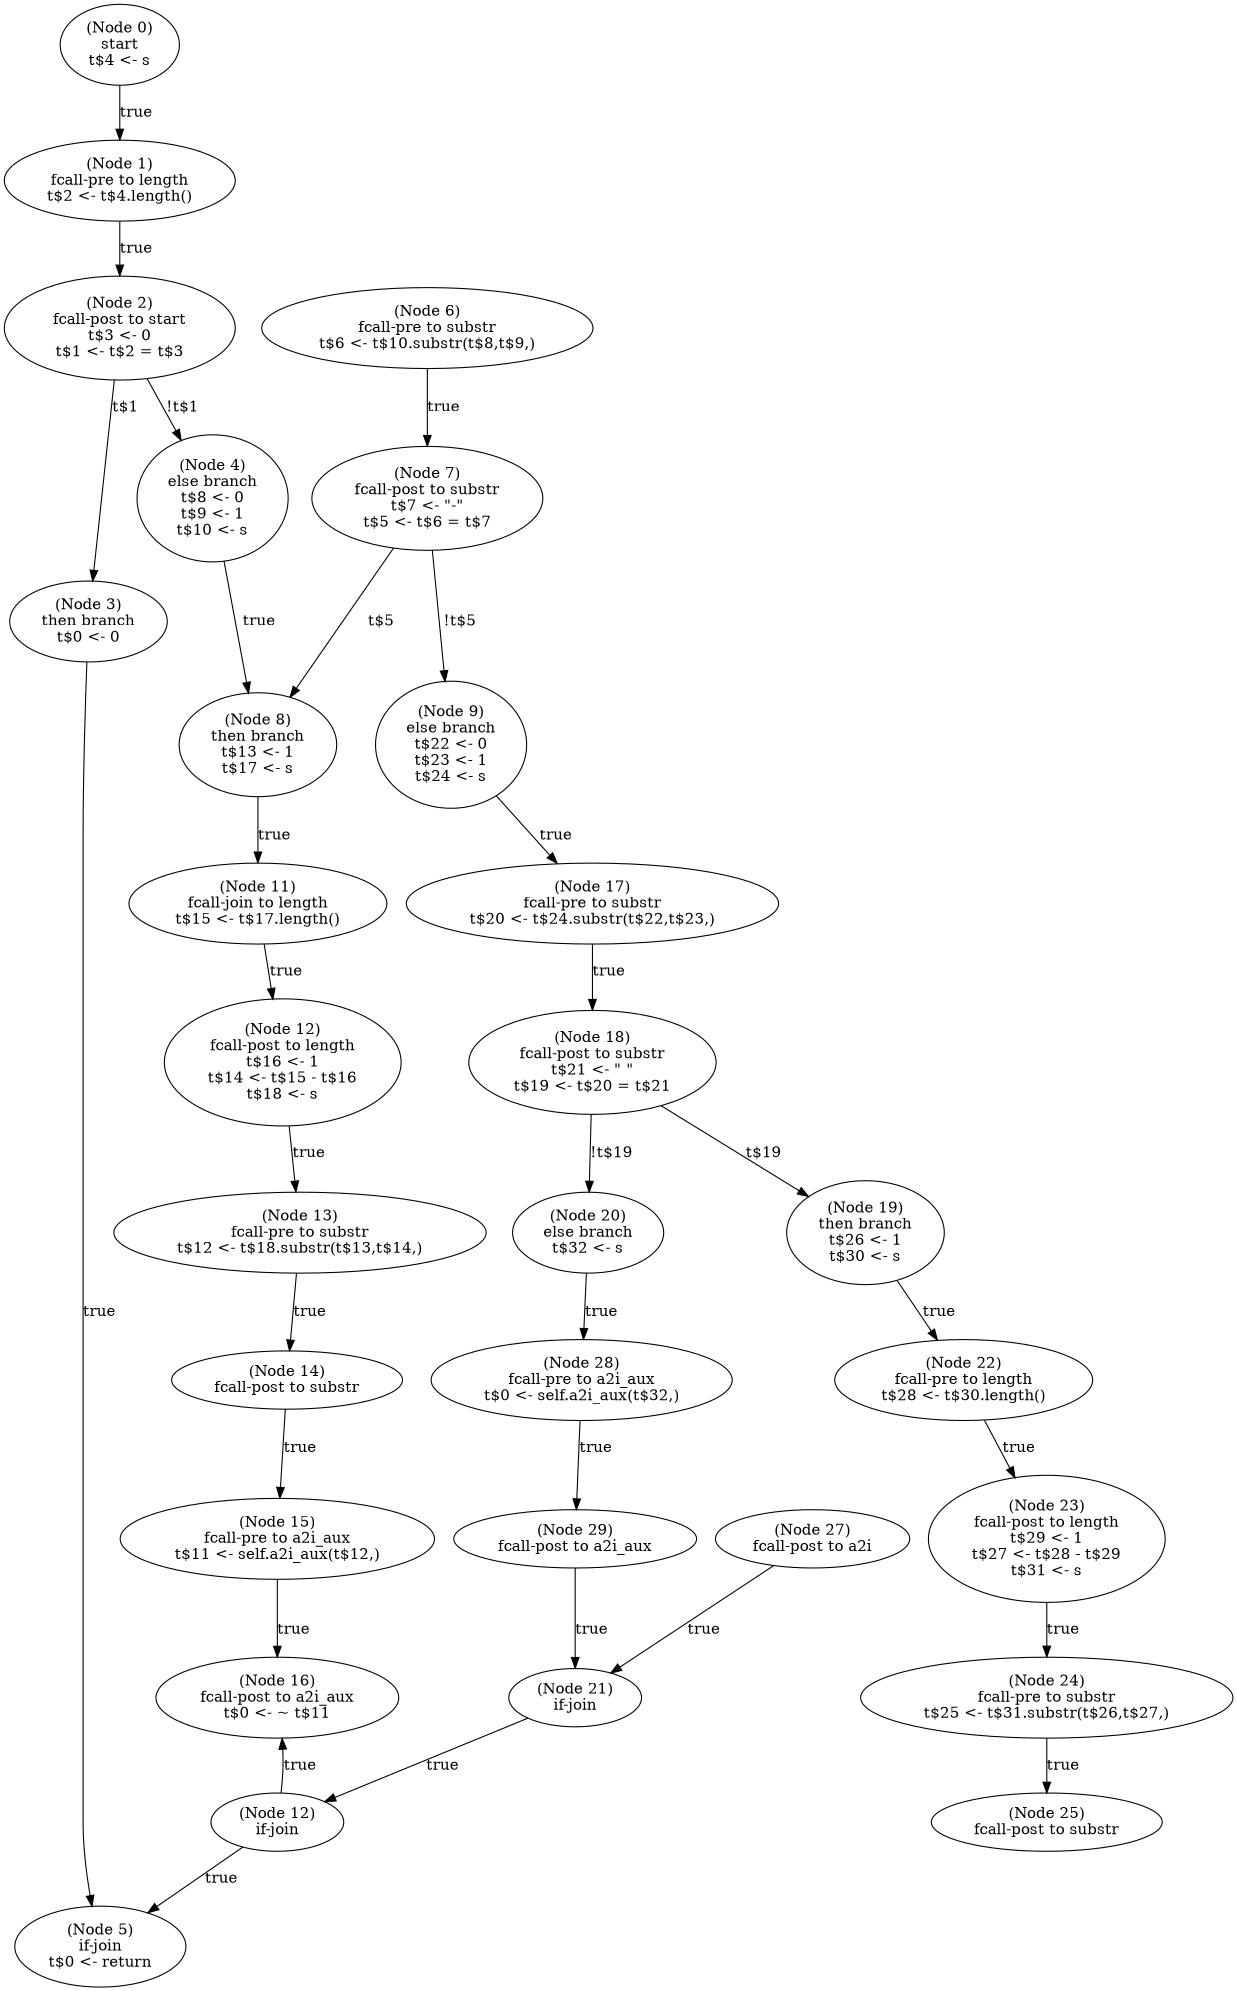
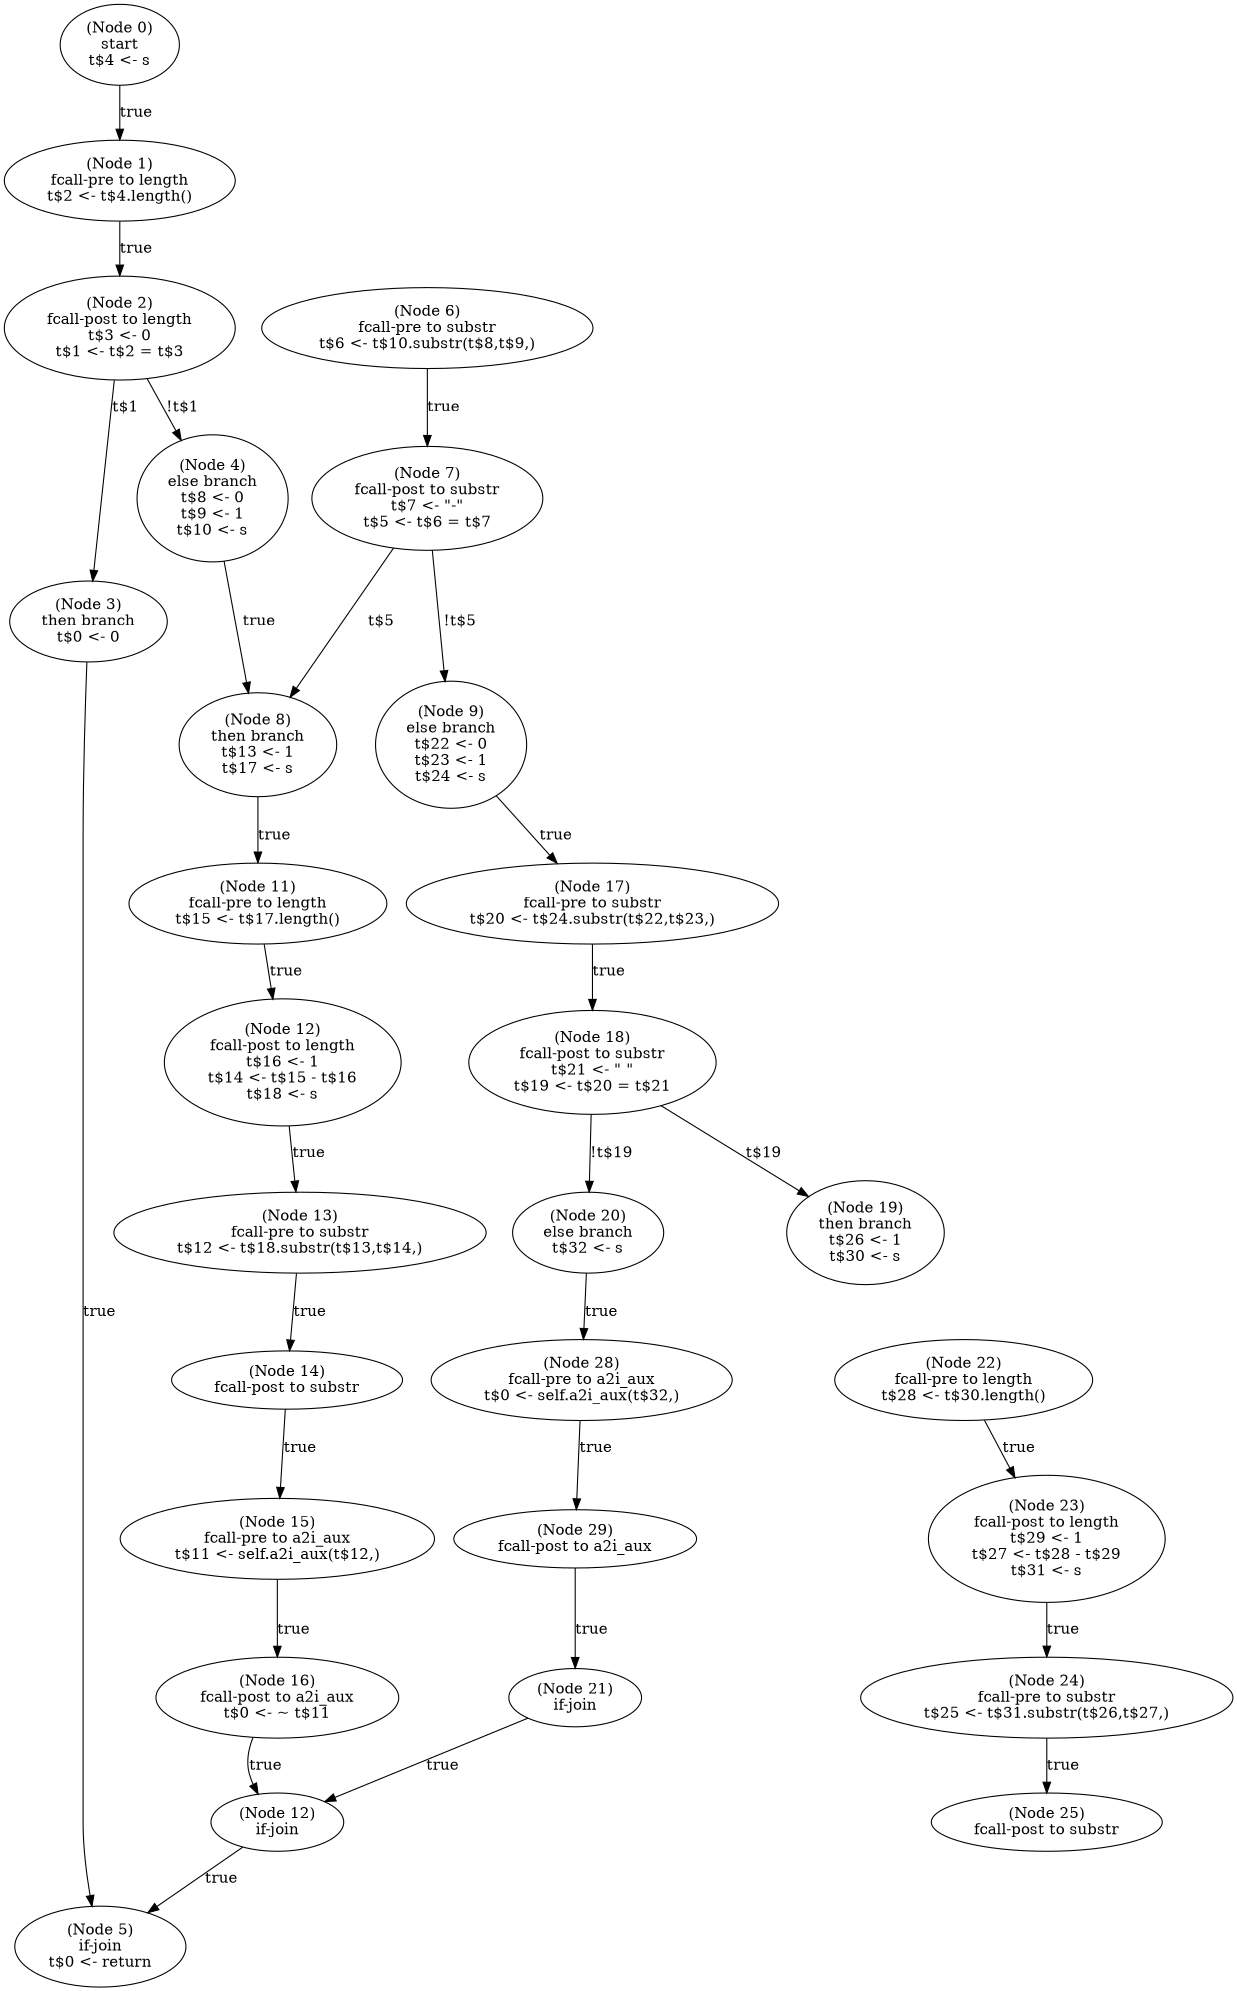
node "(Node 2) fcall-post to start t$3 <- 0 t$1 <- t$2 = t$3": label "(Node 2) fcall-post to start t$3 <- 0 t$1 <- t$2 = t$3" -> "(Node 2) fcall-post to length t$3 <- 0 t$1 <- t$2 = t$3"
node "(Node 11) fcall-join to length t$15 <- t$17.length()": label "(Node 11) fcall-join to length t$15 <- t$17.length()" -> "(Node 11) fcall-pre to length t$15 <- t$17.length()"
edge "(Node 19) then branch t$26 <- 1 t$30 <- s" -> "(Node 22) fcall-pre to length t$28 <- t$30.length()": removed, label "true"
node "(Node 27) fcall-post to a2i": removed
edge "(Node 12) if-join" -> "(Node 16) fcall-post to a2i_aux t$0 <- ~ t$11": reversed
